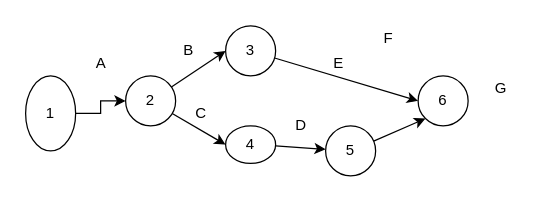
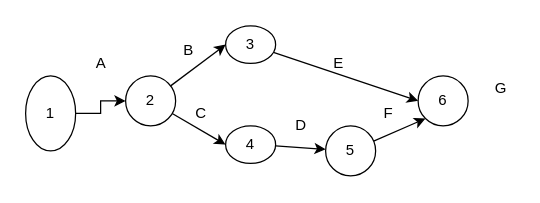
node "F": moved (388, 38) -> (388, 113)
node "3": size 50x50 -> 50x38
